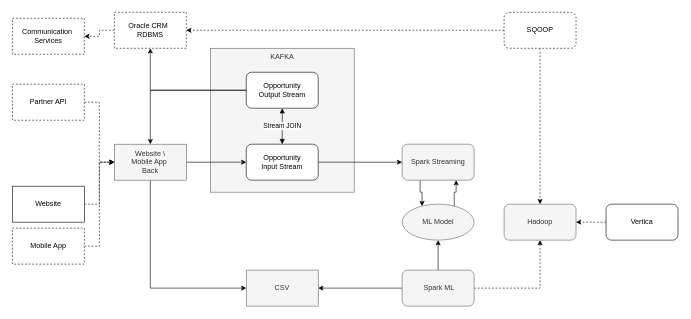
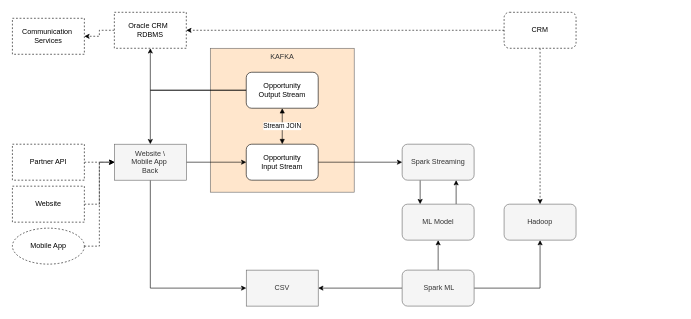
node "SQOOP": label "SQOOP" -> "CRM"
node "Partner API": moved (48, 102) -> (48, 162)
node "KAFKA": fillcolor #f5f5f5 -> #ffe6cc
node "Website": style solid -> dashed
node "ML Model": shape ellipse -> rounded rectangle
edge "Vertica" -> "Hadoop": removed
node "Vertica": removed
node "Mobile App": shape rectangle -> ellipse
edge "Spark ML" -> "Hadoop": style dashed -> solid
